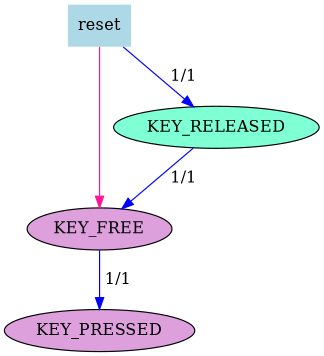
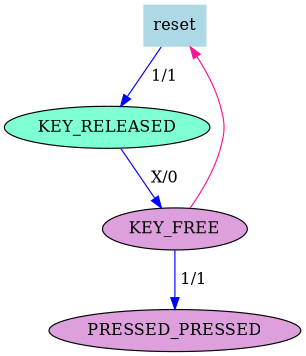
edge "reset" -> "KEY_FREE": reversed
edge "KEY_RELEASED" -> "KEY_FREE": label " 1/1 " -> " X/0"
node "KEY_PRESSED": label "KEY_PRESSED" -> "PRESSED_PRESSED"
